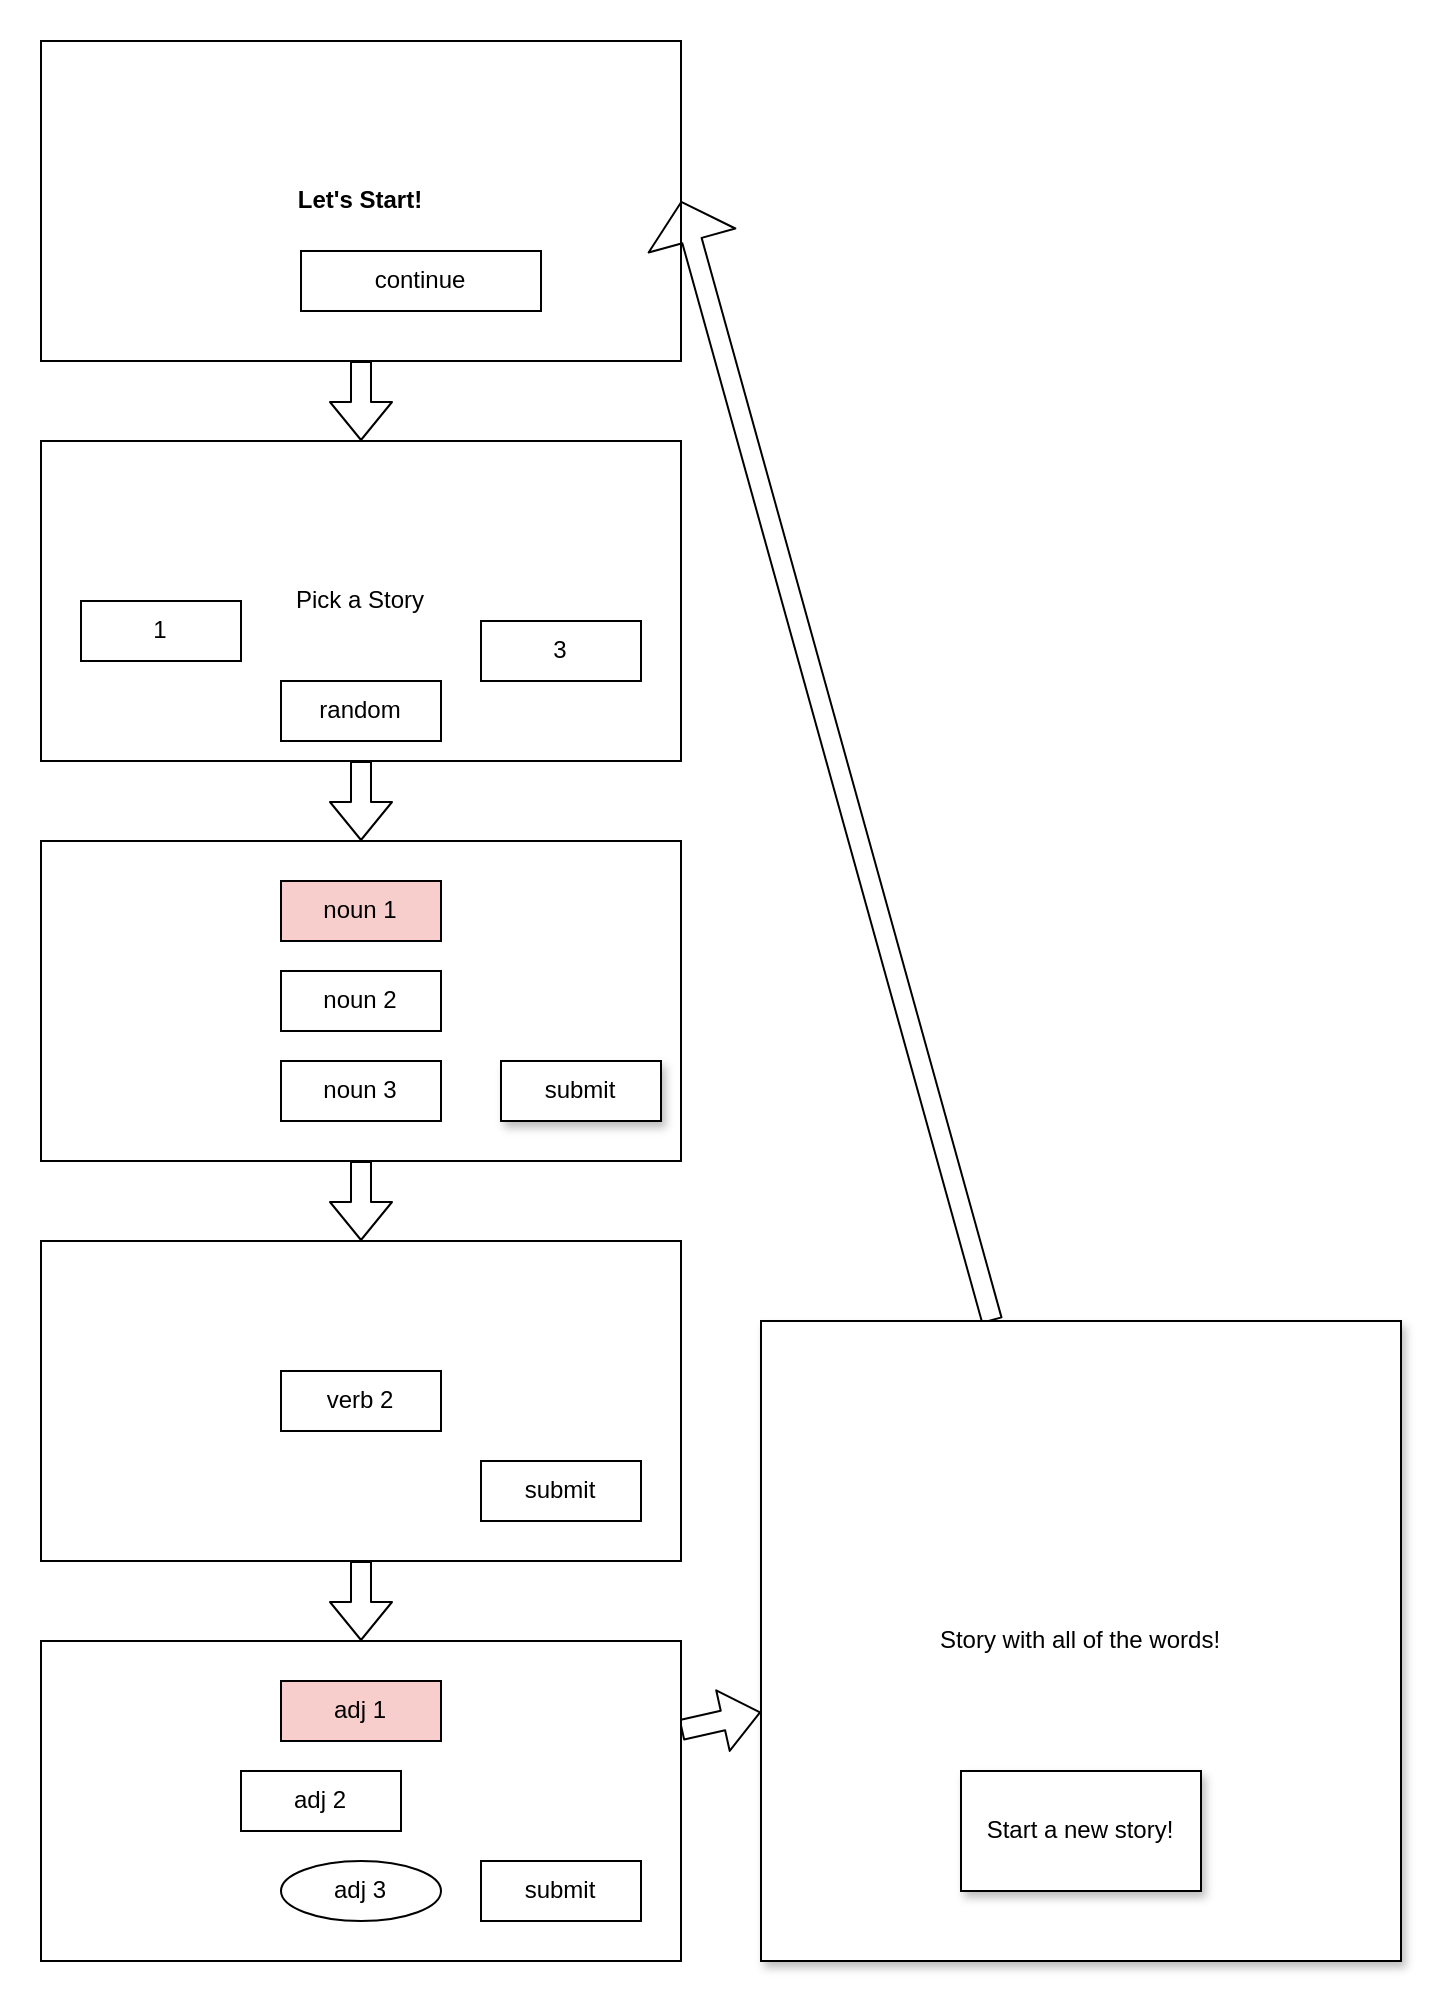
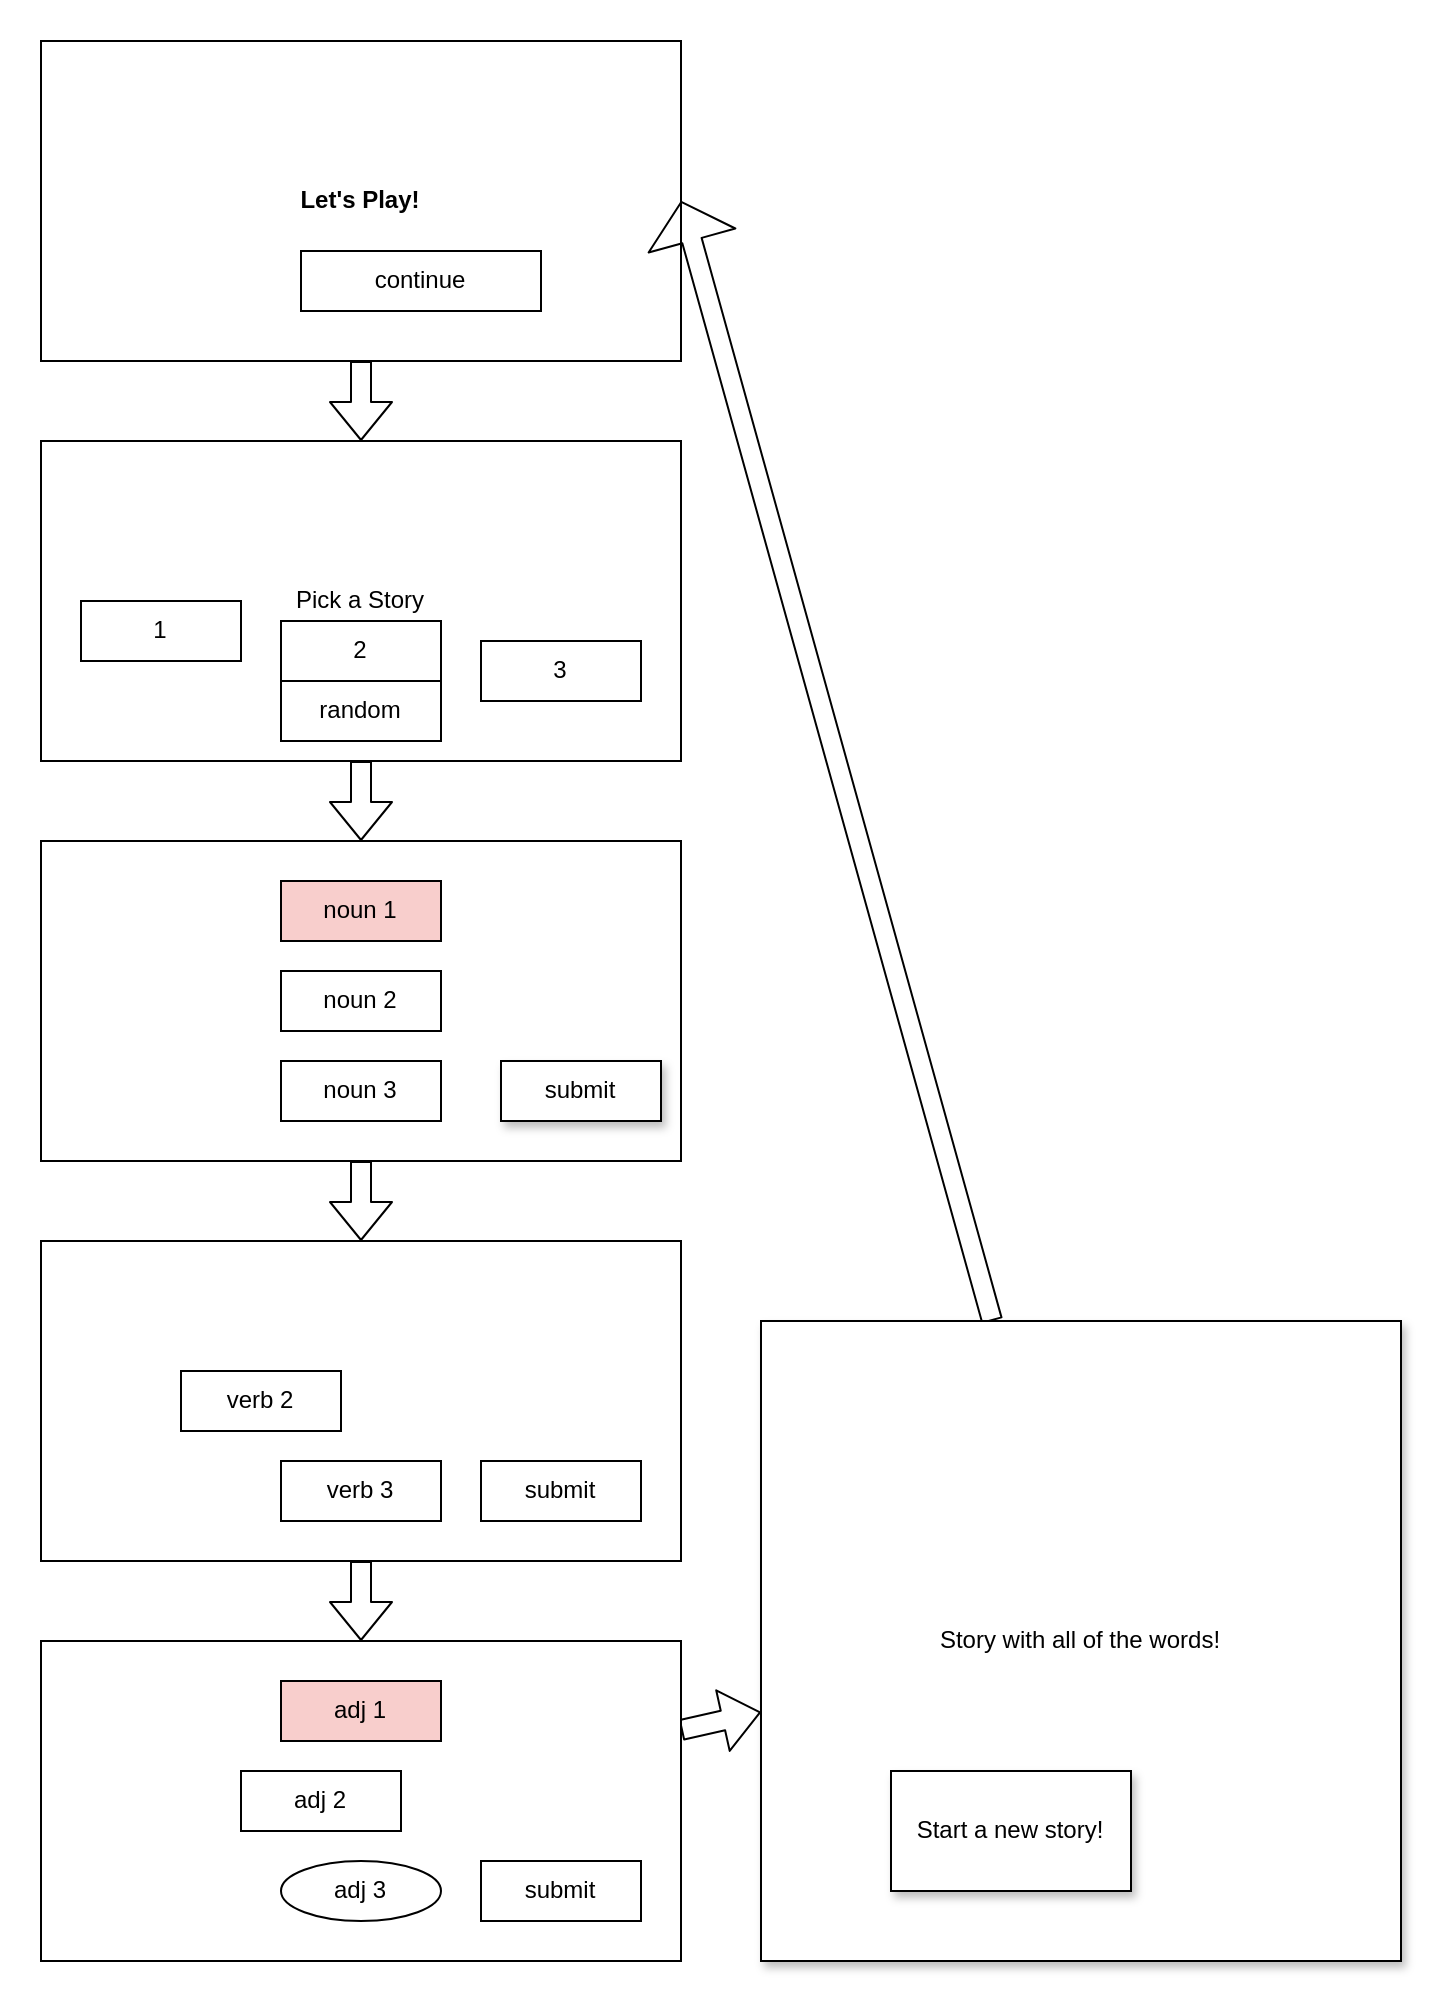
node "Let's Start!": label "Let's Start!" -> "Let's Play!"
node "2": added
node "3": moved (561, 651) -> (561, 671)
node "verb 2": moved (361, 1401) -> (261, 1401)
node "verb 3": added
node "Start a new story!": moved (1081, 1831) -> (1011, 1831)
